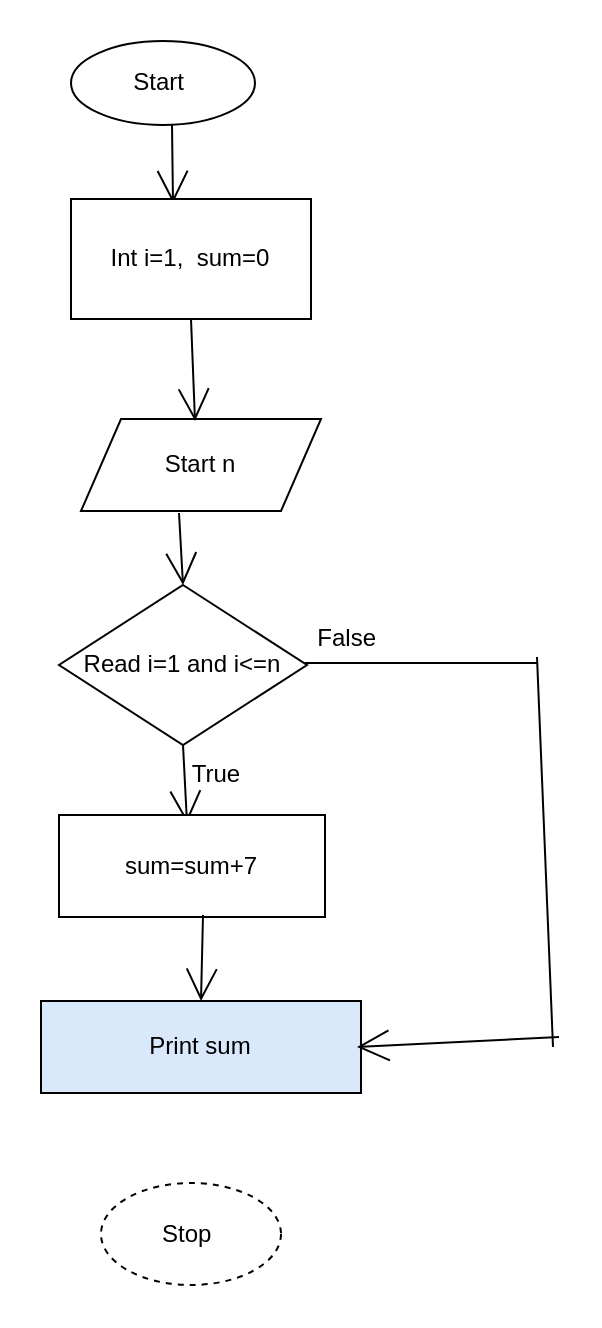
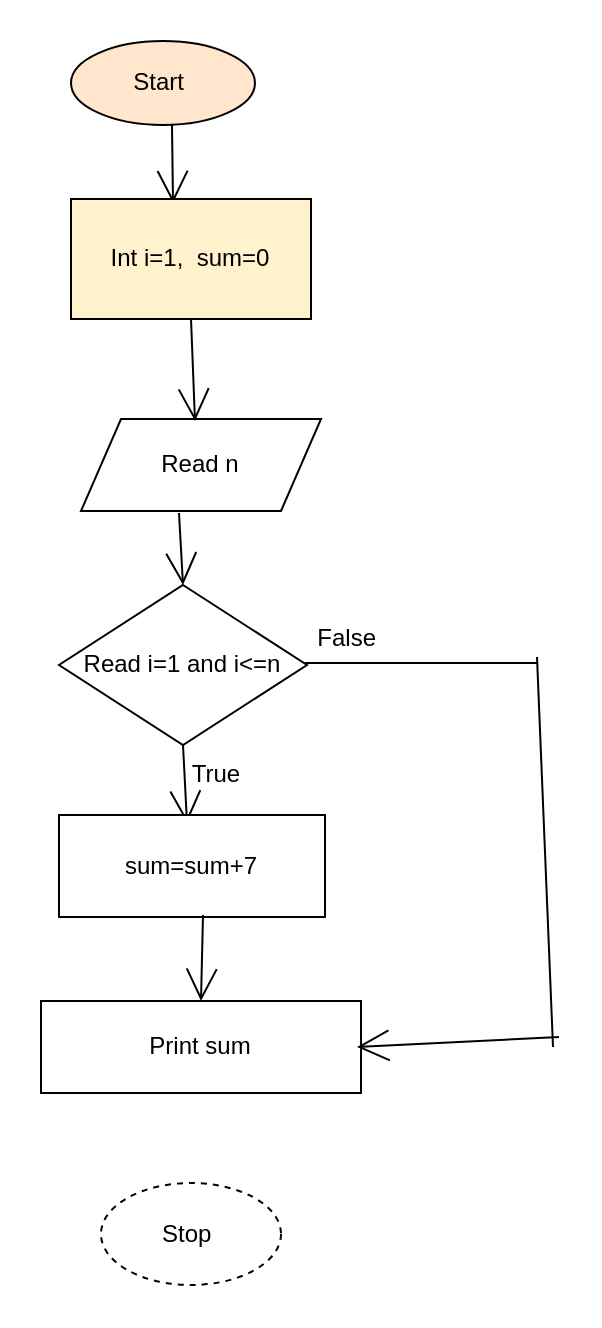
node "Start": fillcolor #ffffff -> #ffe6cc
node "Int i=1, sum=0": fillcolor #ffffff -> #fff2cc
node "Start n": label "Start n" -> "Read n"
node "Print sum": fillcolor #dae8fc -> #ffffff
